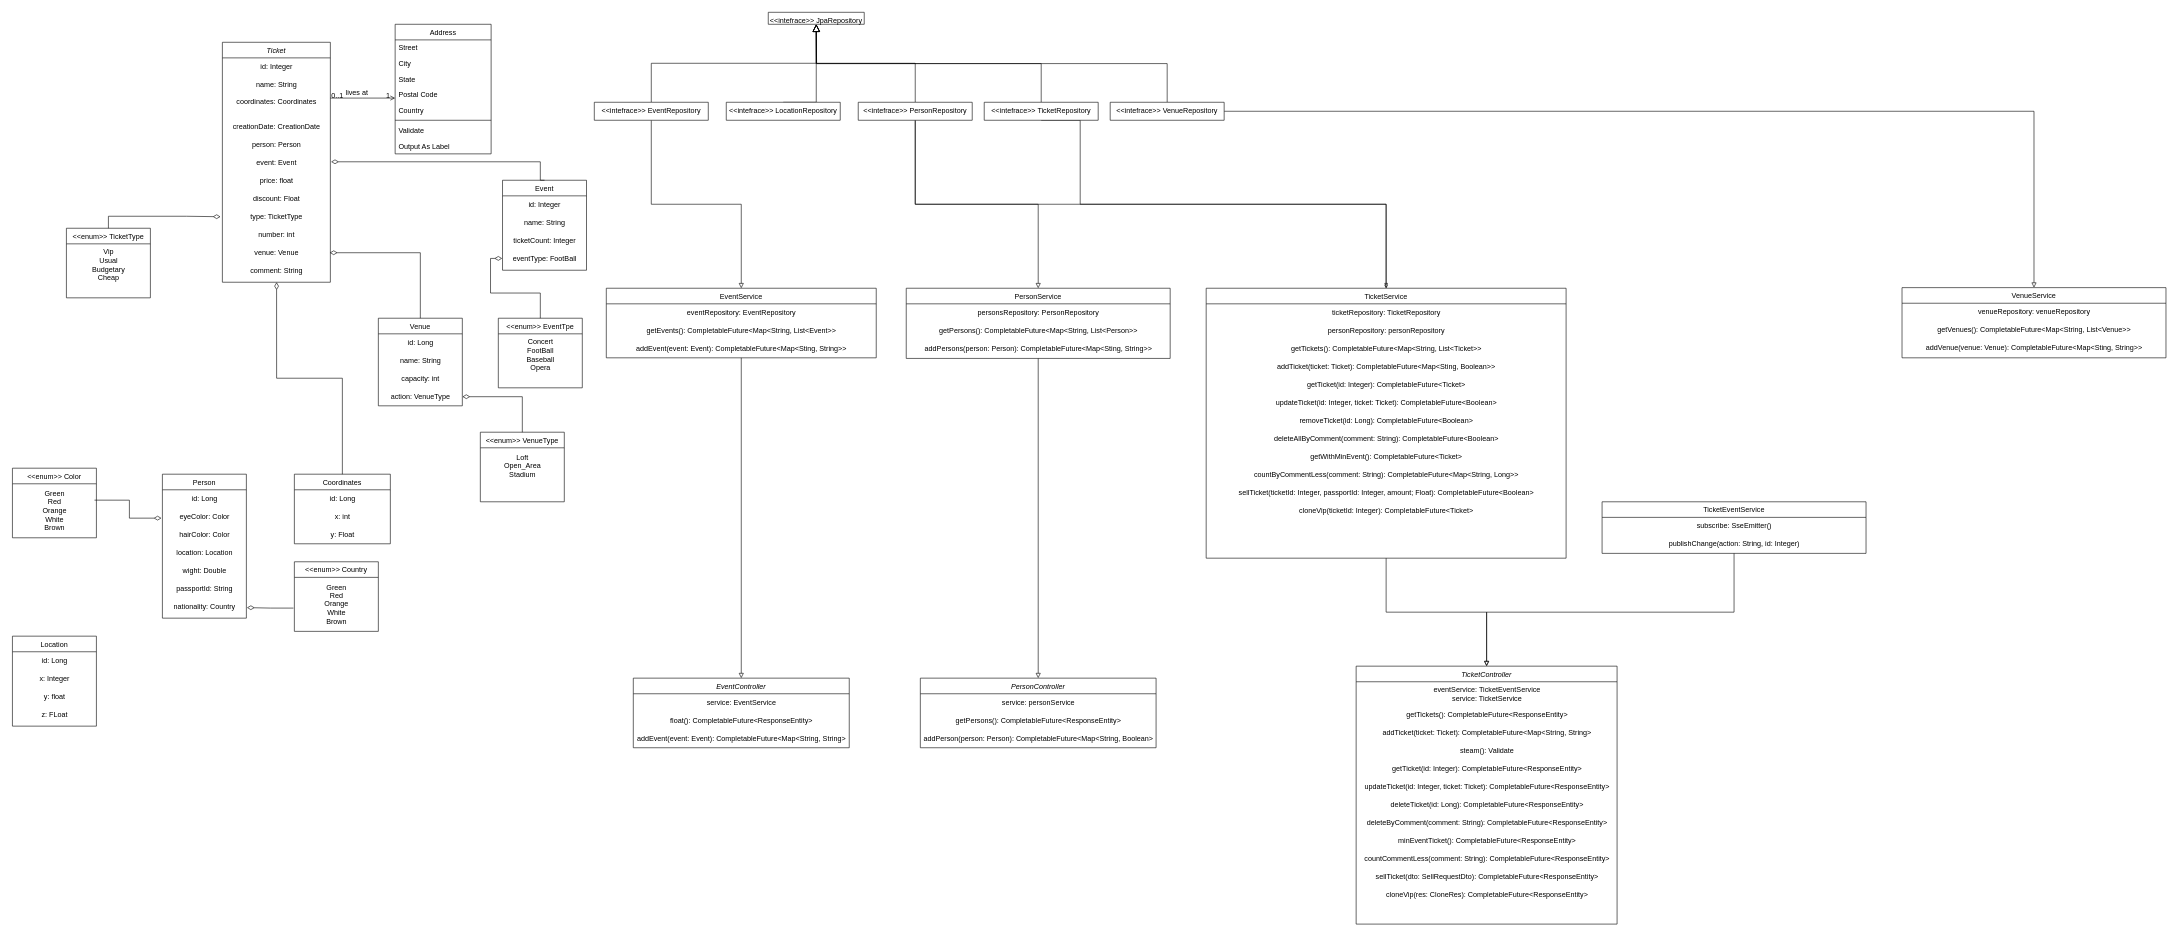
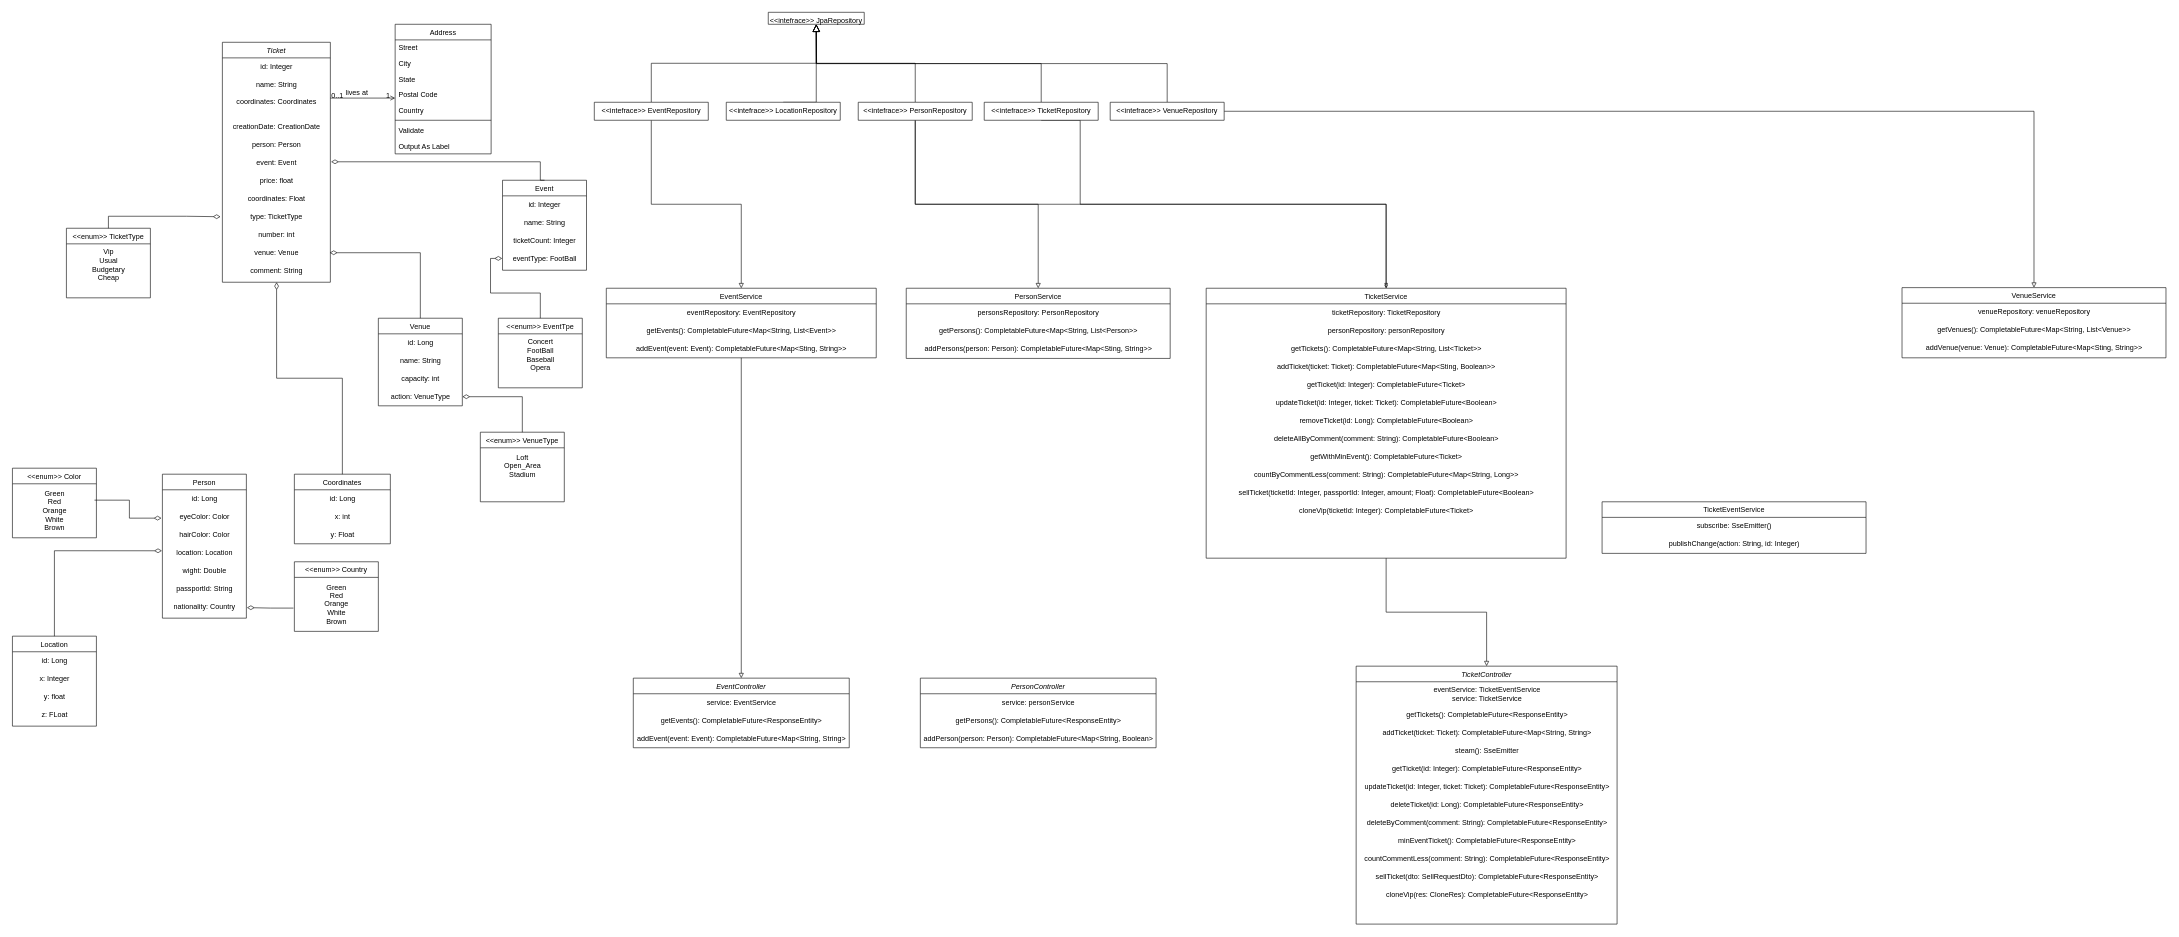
node "discount: Float": label "discount: Float" -> "coordinates: Float"
edge "PersonService" -> "PersonController": removed
edge "Location" -> "location: Location": added
edge "TicketEventService" -> "TicketController": removed
node "float(): CompletableFuture<ResponseEntity>": label "float(): CompletableFuture<ResponseEntity>" -> "getEvents(): CompletableFuture<ResponseEntity>"
node "steam(): Validate": label "steam(): Validate" -> "steam(): SseEmitter"
